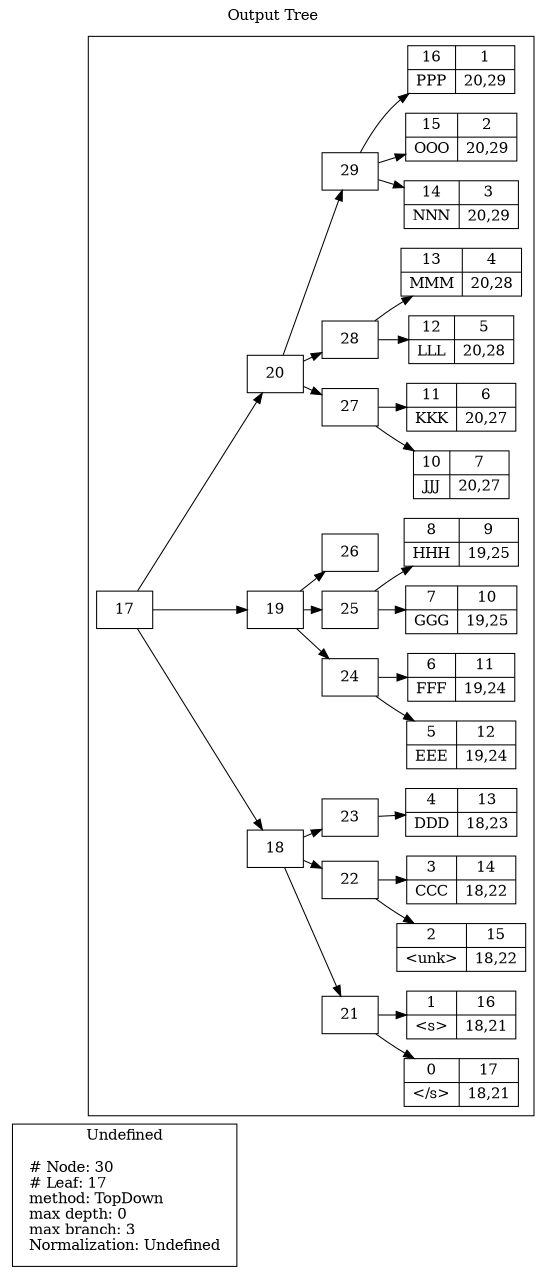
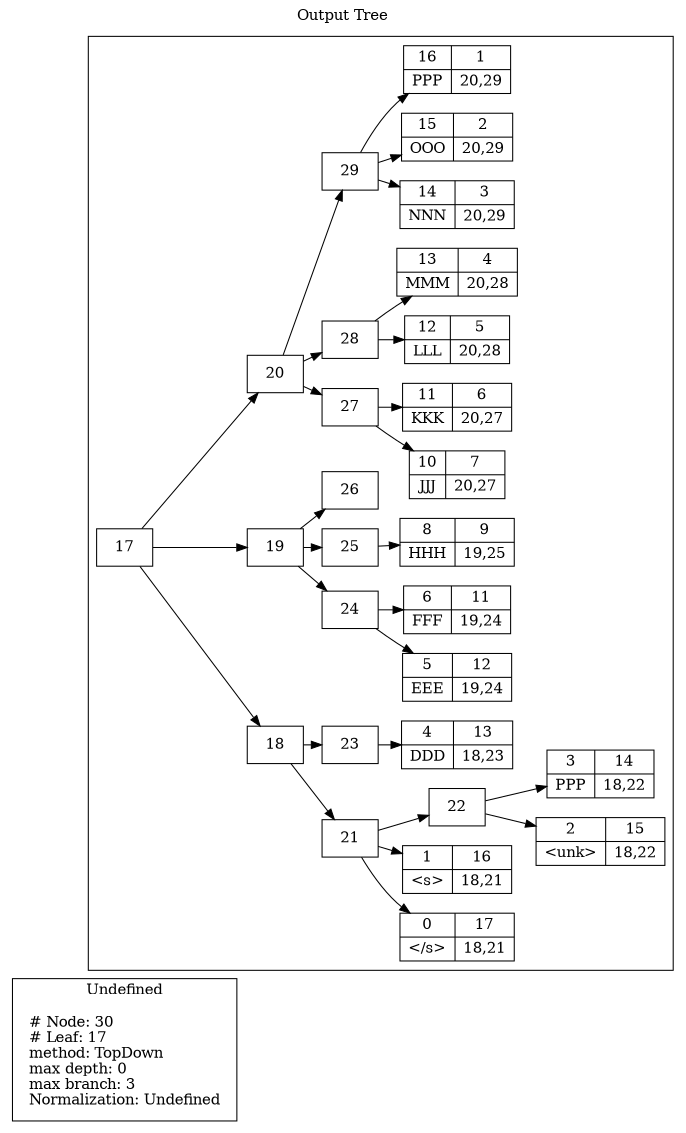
node "7": removed
edge "18" -> "22": now "21" -> "22"
node "3": text "CCC" -> "PPP"
